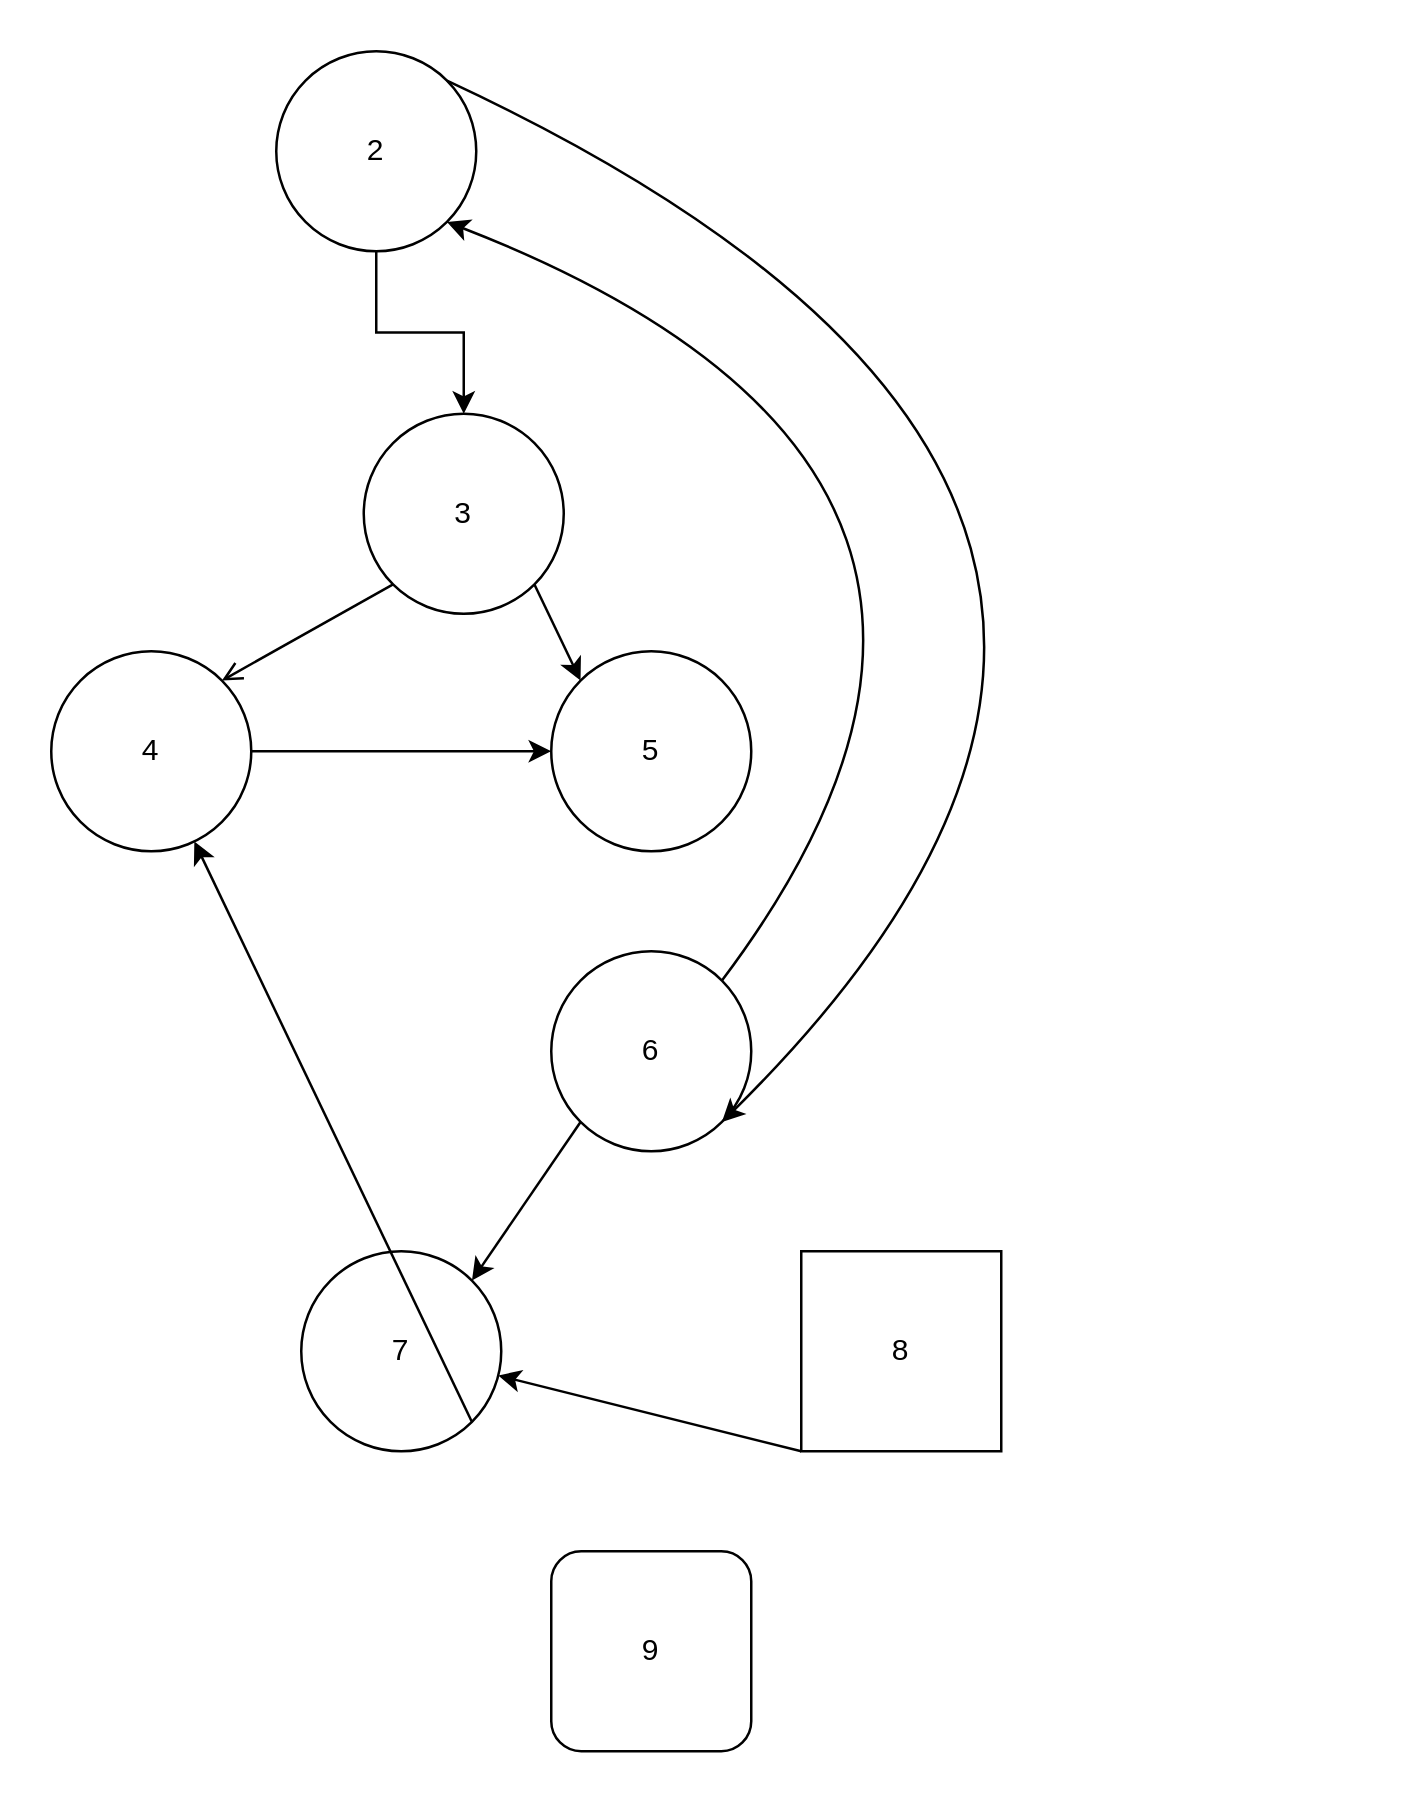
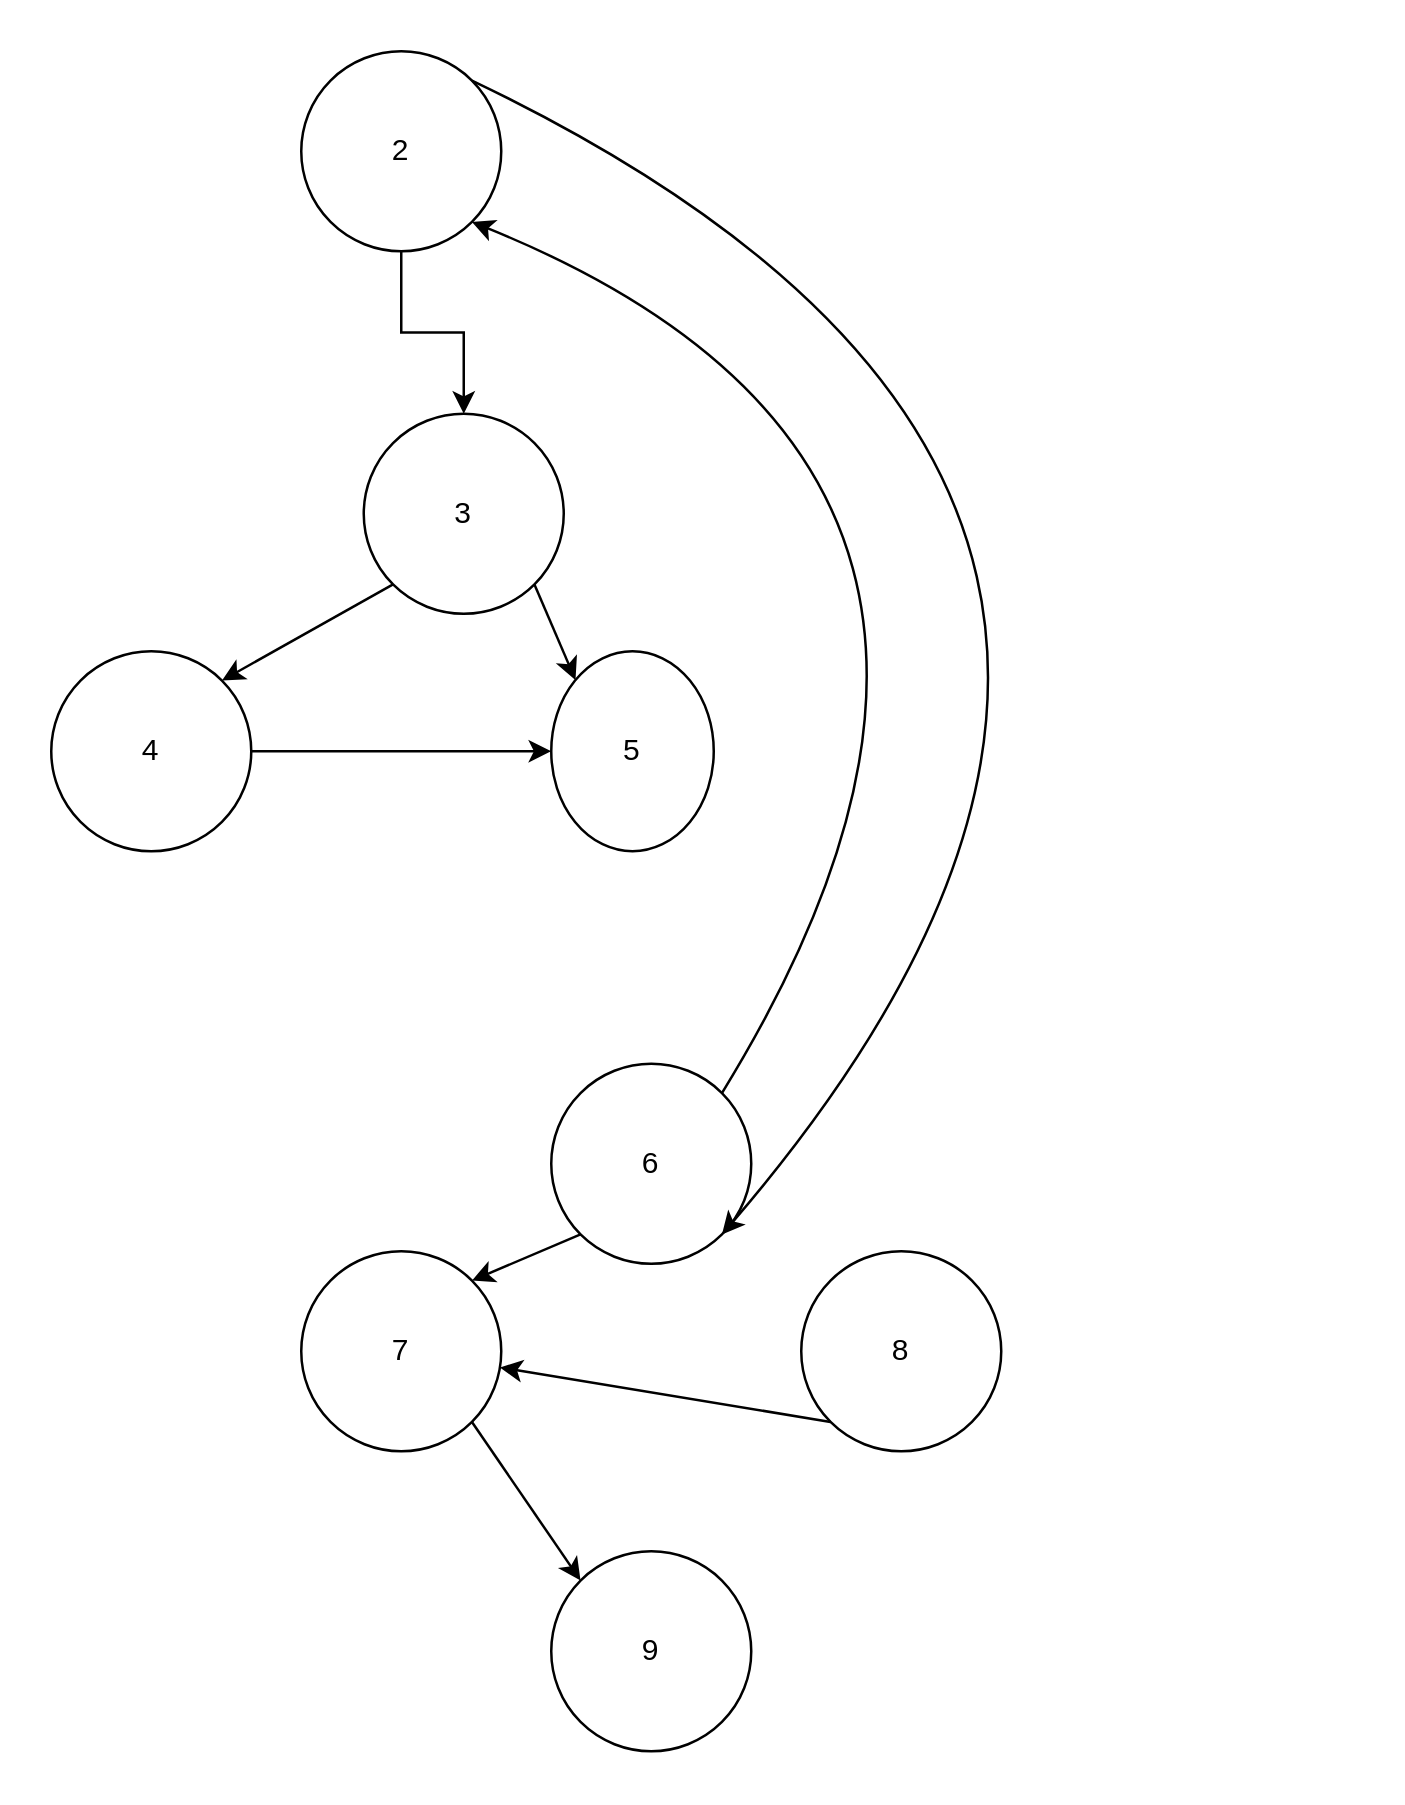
node "2": moved (376, 151) -> (401, 151)
edge "3" -> "4": arrowhead open -> classic
node "5": size 200x200 -> 163x200
node "6": moved (651, 1051) -> (651, 1164)
edge "7" -> "4": now "7" -> "9"
node "8": shape rectangle -> ellipse
node "9": shape rounded rectangle -> ellipse
